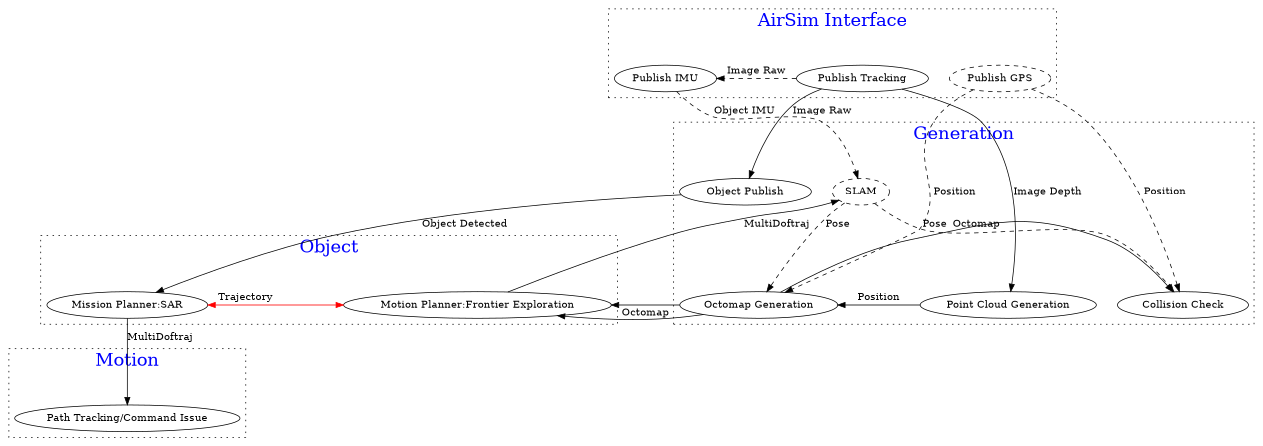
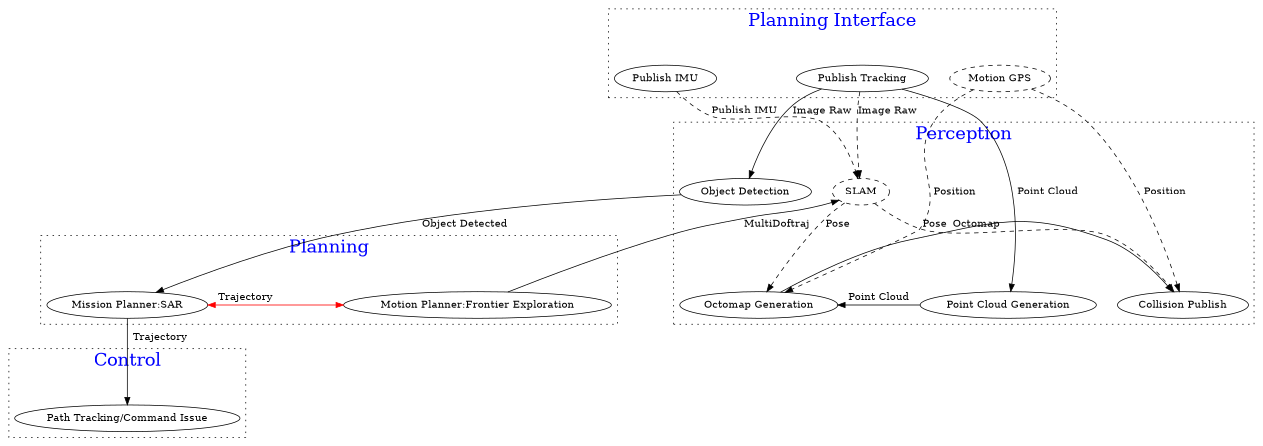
cluster "AirSim Interface": label "AirSim Interface" -> "Planning Interface"
edge "Publish Tracking" -> "Publish IMU": now "Publish Tracking" -> "SLAM"
node "Publish GPS": label "Publish GPS" -> "Motion GPS"
edge "Publish IMU" -> "SLAM": label "Object IMU" -> "Publish IMU"
cluster "Generation": label "Generation" -> "Perception"
node "Object Publish": label "Object Publish" -> "Object Detection"
edge "Publish Tracking" -> "Point Cloud Generation": label "Image Depth" -> "Point Cloud"
cluster "Object": label "Object" -> "Planning"
edge "Point Cloud Generation" -> "Octomap Generation": label "Position" -> "Point Cloud"
node "Collision Check": label "Collision Check" -> "Collision Publish"
edge "Octomap Generation" -> "Motion Planner:Frontier Exploration": removed, label "Octomap"
edge "Mission Planner:SAR" -> "Path Tracking/Command Issue": label "MultiDoftraj" -> "Trajectory"
cluster "Motion": label "Motion" -> "Control"
